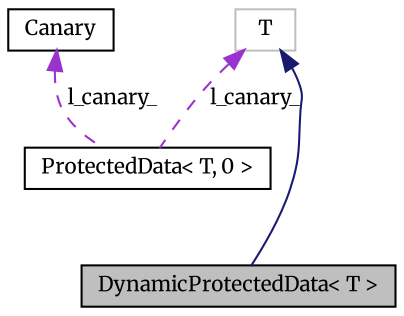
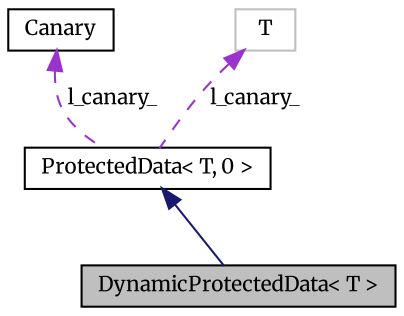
edge "DynamicProtectedData< T >" -> "T": now "DynamicProtectedData< T >" -> "ProtectedData< T, 0 >"
